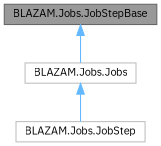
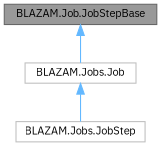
node "BLAZAM.Jobs.JobStepBase": label "BLAZAM.Jobs.JobStepBase" -> "BLAZAM.Job.JobStepBase"
node "BLAZAM.Jobs.Jobs": label "BLAZAM.Jobs.Jobs" -> "BLAZAM.Jobs.Job"
